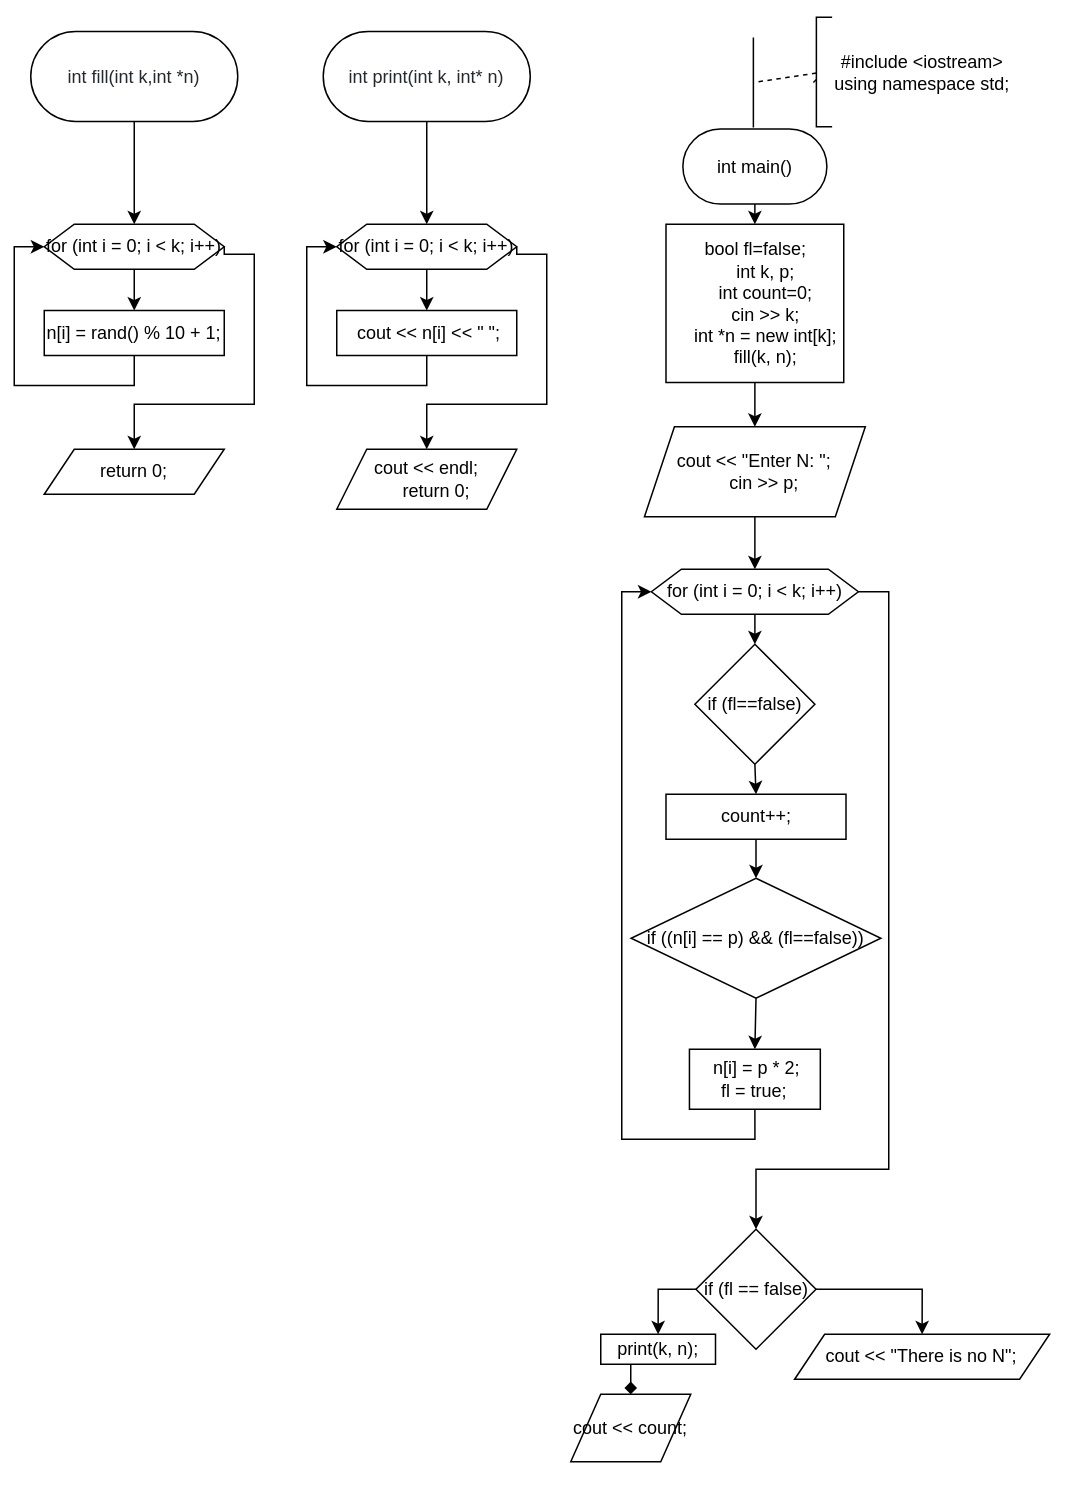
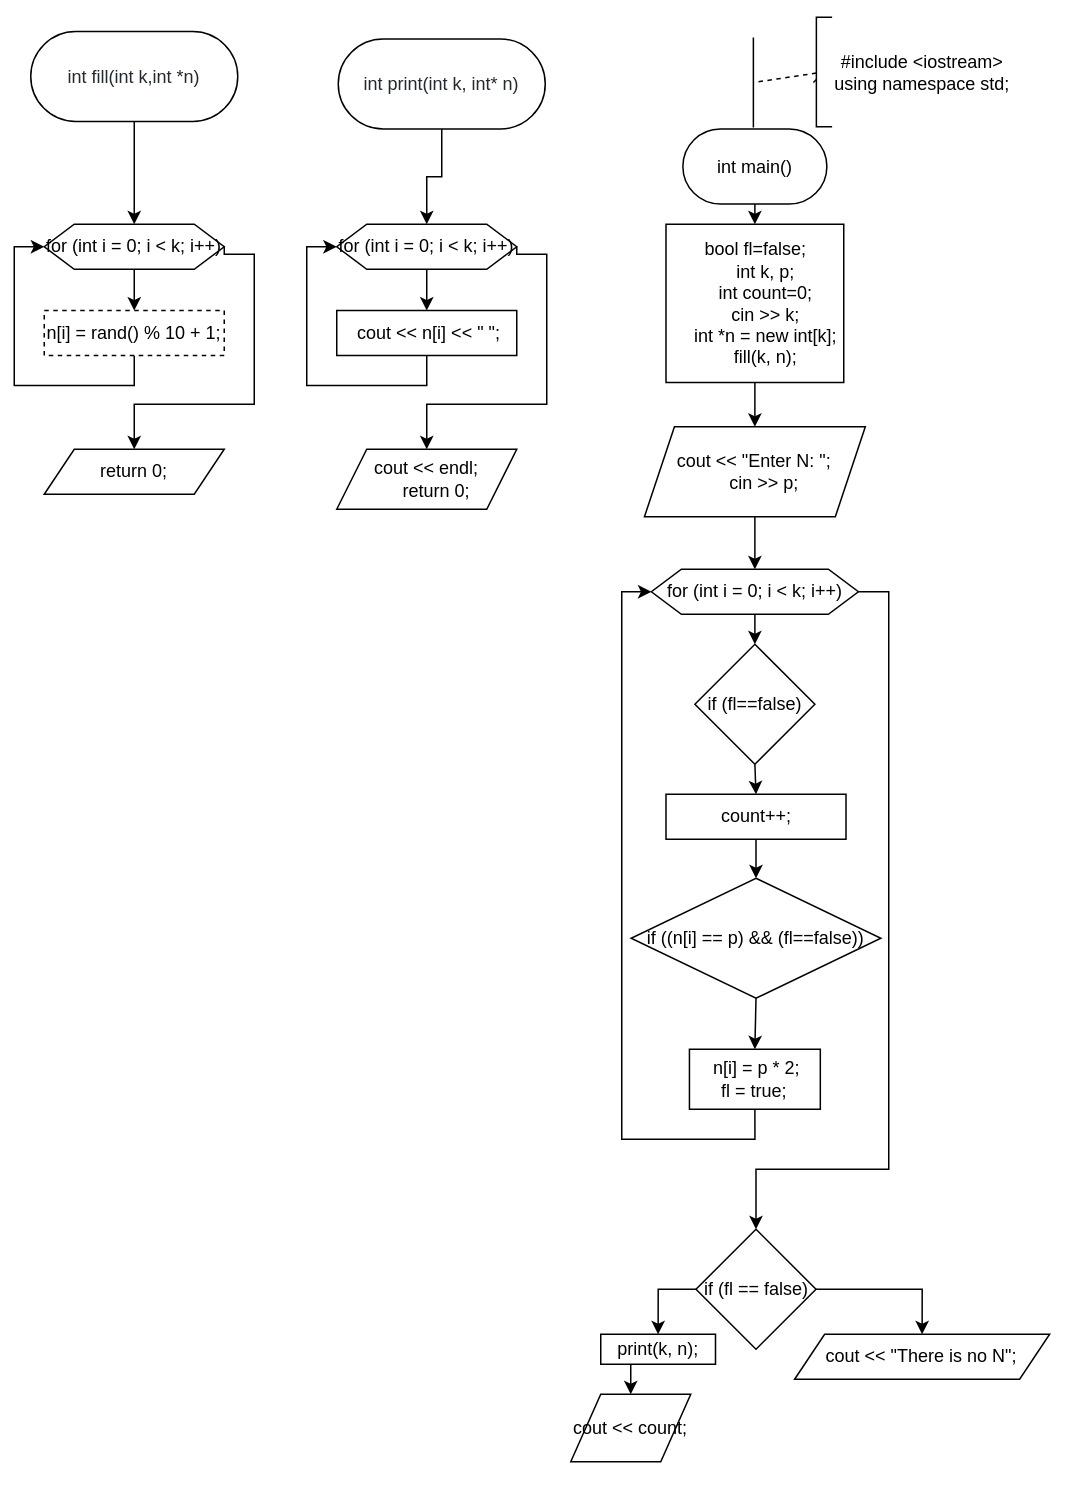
node "int print(int k, int* n)": moved (427, 77) -> (442, 84)
node "n[i] = rand() % 10 + 1;": style solid -> dashed
edge "print(k, n);" -> "cout << count;": arrowhead diamond -> classic
